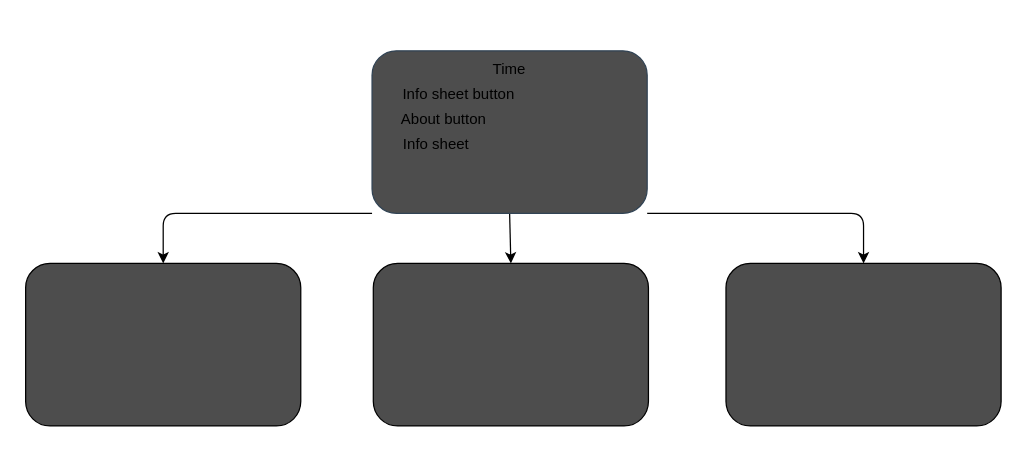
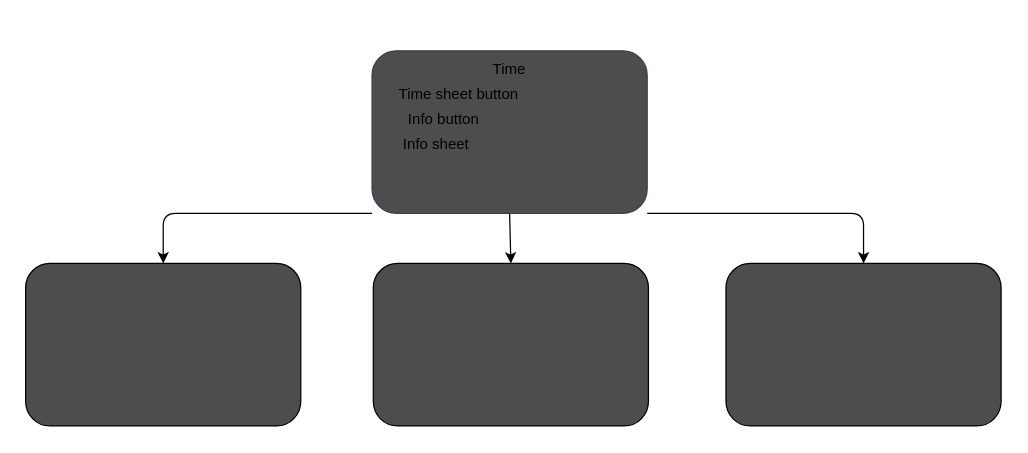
node "Info sheet button": label "Info sheet button" -> "Time sheet button"
node "About button": label "About button" -> "Info button"
